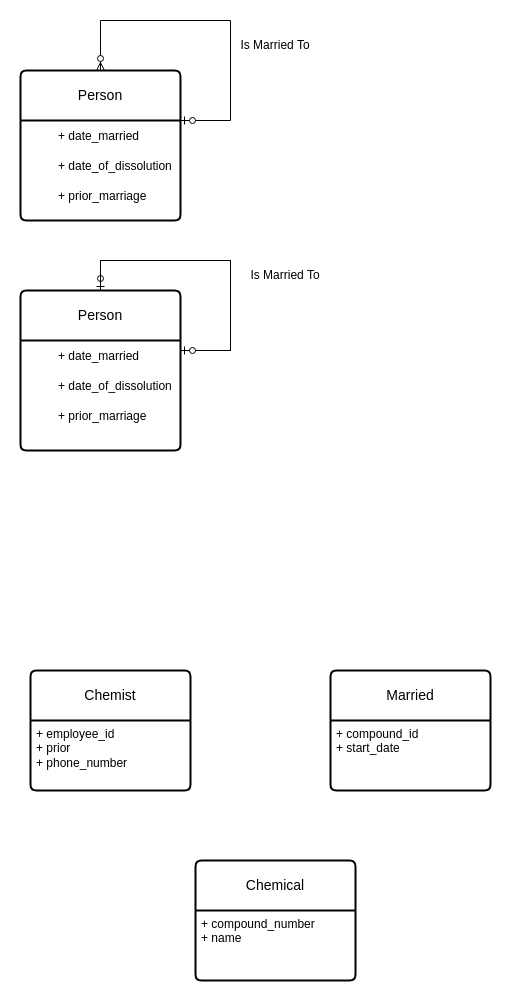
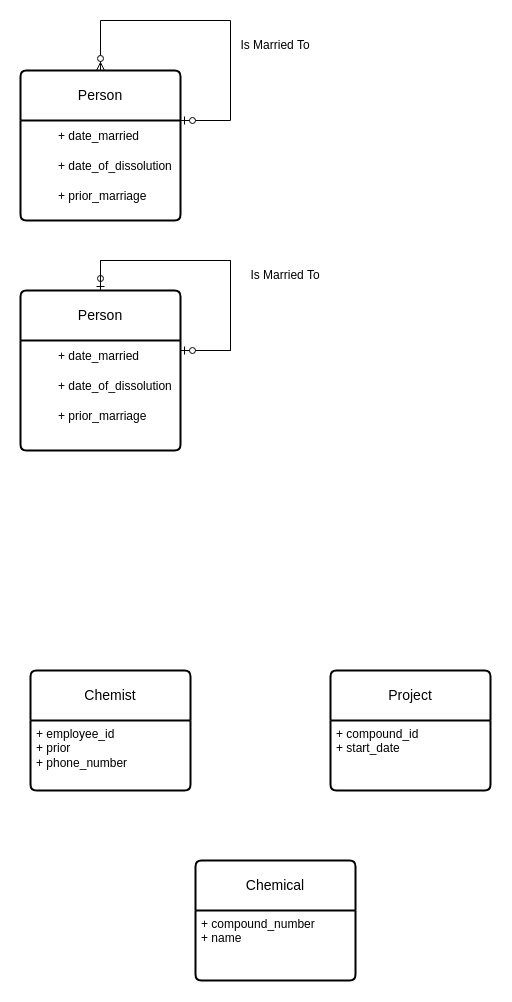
node "Married": label "Married" -> "Project"
